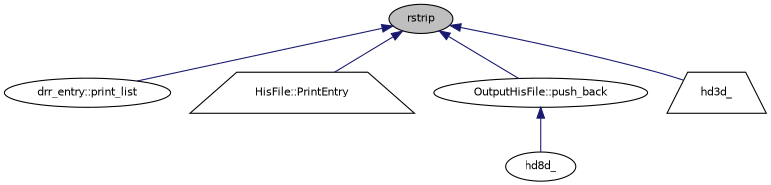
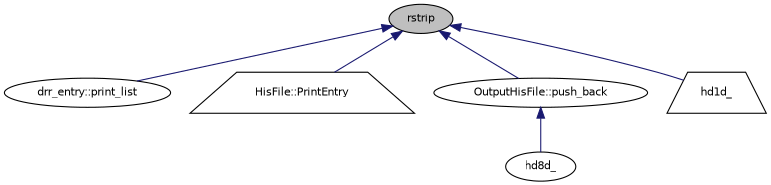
node "hd3d_": label "hd3d_" -> "hd1d_"
